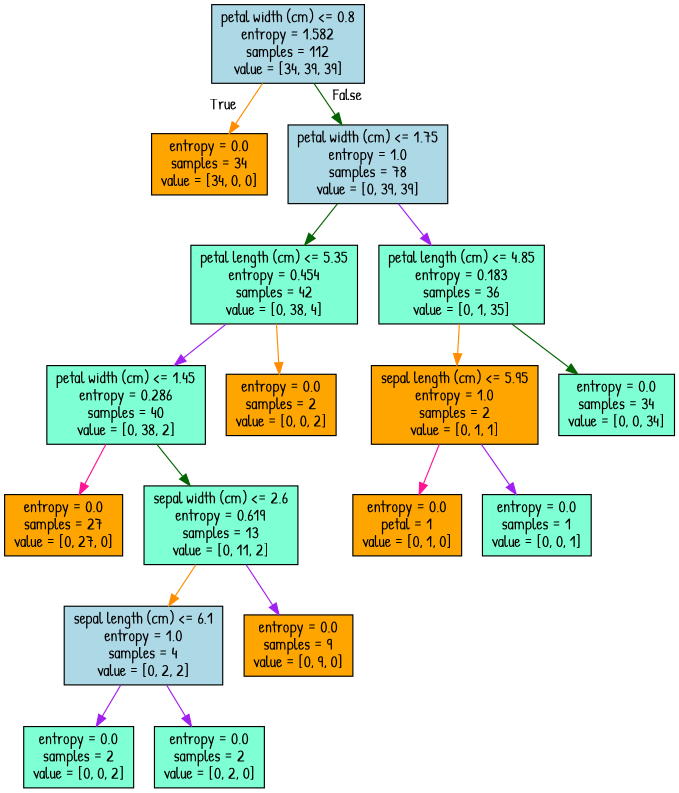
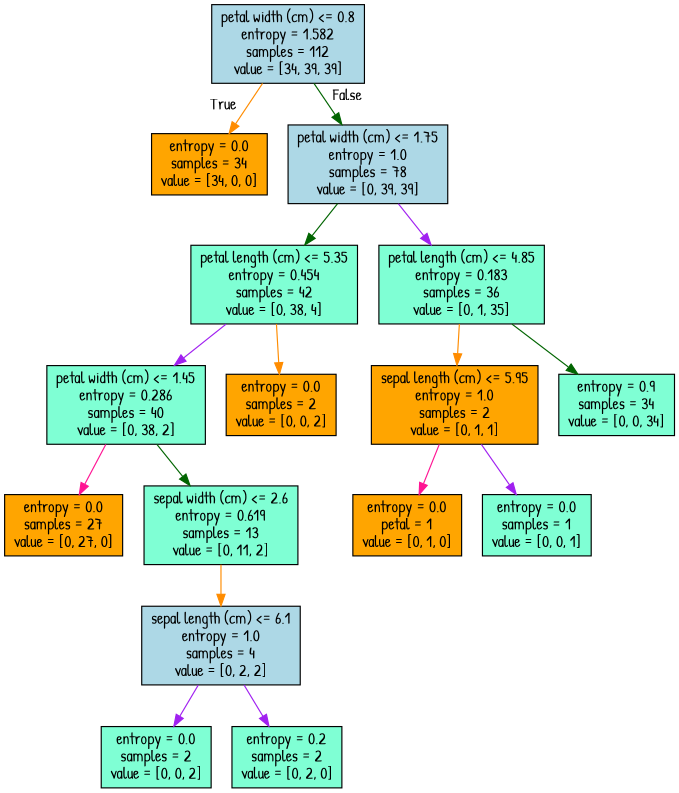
node "entropy = 0.0 samples = 34 value = [0, 0, 34]": label "entropy = 0.0 samples = 34 value = [0, 0, 34]" -> "entropy = 0.9 samples = 34 value = [0, 0, 34]"
node "entropy = 0.0 samples = 9 value = [0, 9, 0]": removed
node "entropy = 0.0 samples = 2 value = [0, 2, 0]": label "entropy = 0.0 samples = 2 value = [0, 2, 0]" -> "entropy = 0.2 samples = 2 value = [0, 2, 0]"
